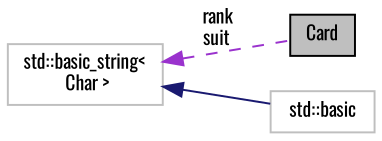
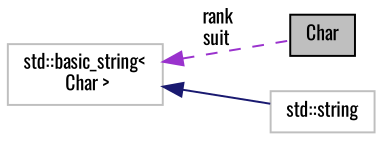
node "Card": label "Card" -> "Char"
node "std::basic": label "std::basic" -> "std::string"
